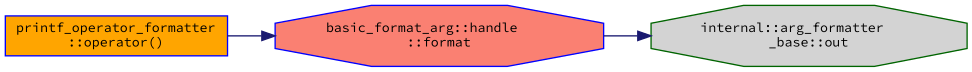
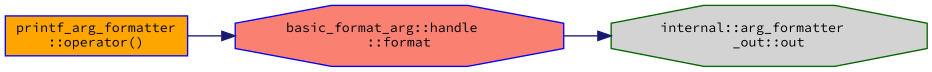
node "printf_operator_formatter ::operator()": label "printf_operator_formatter ::operator()" -> "printf_arg_formatter ::operator()"
node "internal::arg_formatter _base::out": label "internal::arg_formatter _base::out" -> "internal::arg_formatter _out::out"
